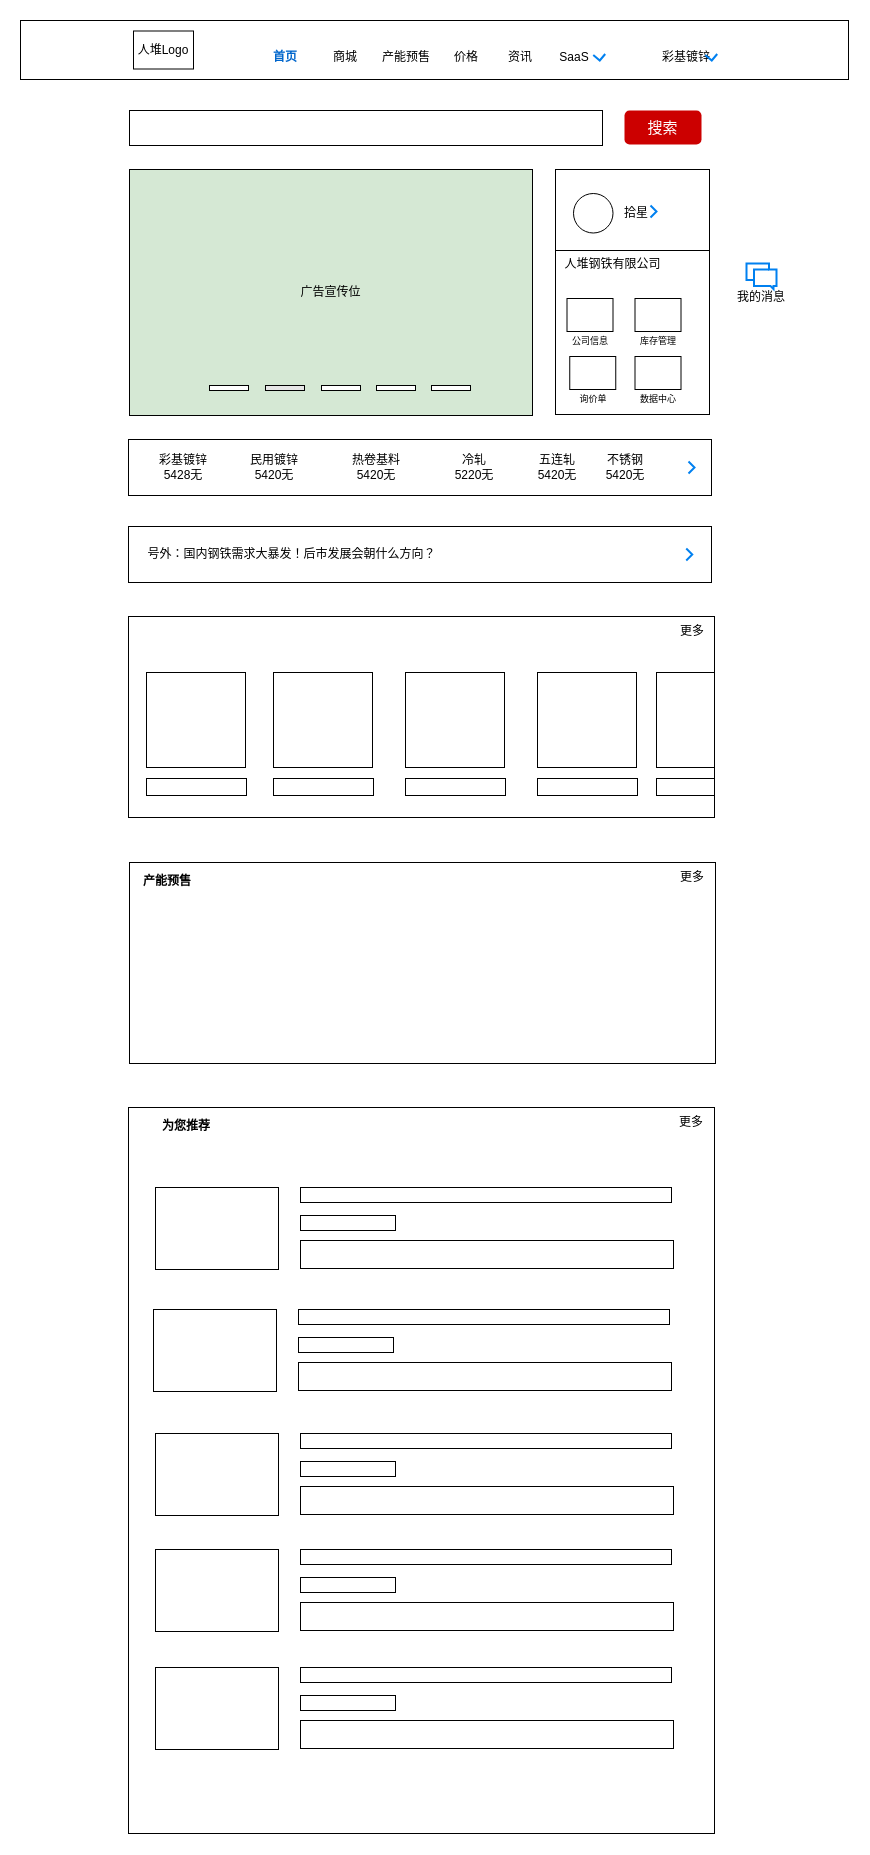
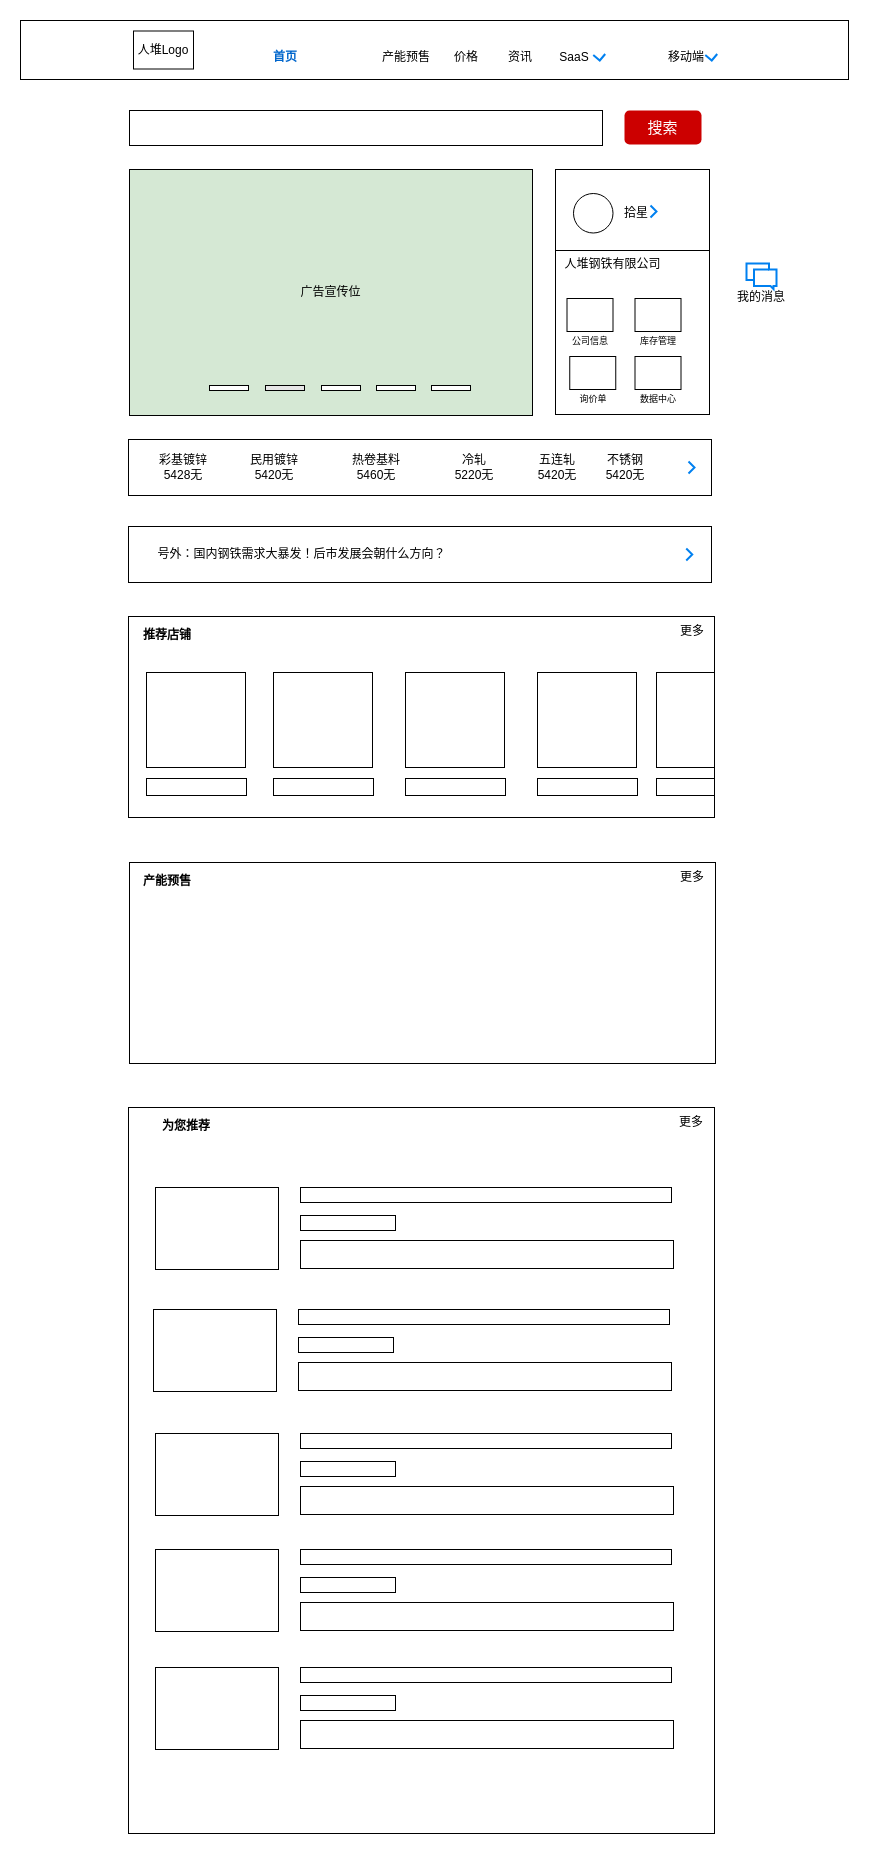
node "商城": removed
node "彩基镀锌": label "彩基镀锌" -> "移动端"
node "热卷基料 5420无": label "热卷基料 5420无" -> "热卷基料 5460无"
node "号外：国内钢铁需求大暴发！后市发展会朝什么方向？": moved (292, 555) -> (302, 555)
node "推荐店铺": added
